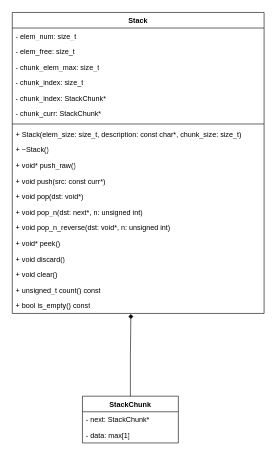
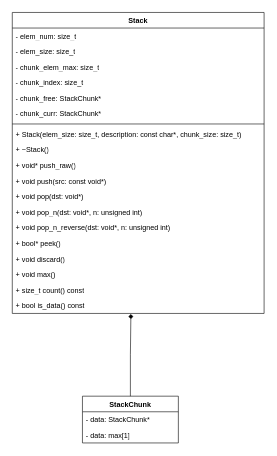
node "- elem_free: size_t": label "- elem_free: size_t" -> "- elem_size: size_t"
node "- chunk_index: StackChunk*": label "- chunk_index: StackChunk*" -> "- chunk_free: StackChunk*"
node "+ void push(src: const curr*)": label "+ void push(src: const curr*)" -> "+ void push(src: const void*)"
node "+ void pop_n(dst: next*, n: unsigned int)": label "+ void pop_n(dst: next*, n: unsigned int)" -> "+ void pop_n(dst: void*, n: unsigned int)"
node "+ void* peek()": label "+ void* peek()" -> "+ bool* peek()"
node "+ void clear()": label "+ void clear()" -> "+ void max()"
node "+ unsigned_t count() const": label "+ unsigned_t count() const" -> "+ size_t count() const"
node "+ bool is_empty() const": label "+ bool is_empty() const" -> "+ bool is_data() const"
node "- next: StackChunk*": label "- next: StackChunk*" -> "- data: StackChunk*"
